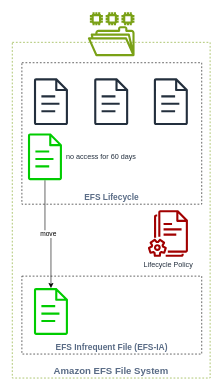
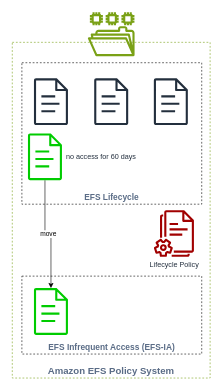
node "Lifecycle Policy": moved (168, 234) -> (174, 234)
node "EFS Infrequent File (EFS-IA)": label "EFS Infrequent File (EFS-IA)" -> "EFS Infrequent Access (EFS-IA)"
node "Amazon EFS File System": label "Amazon EFS File System" -> "Amazon EFS Policy System"
